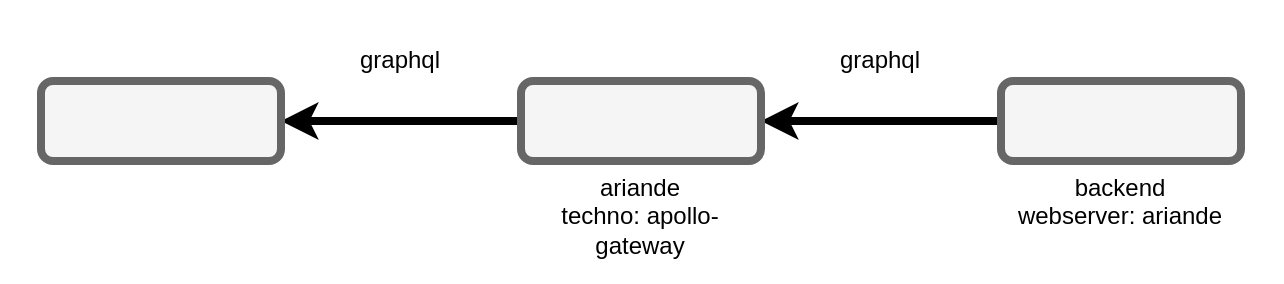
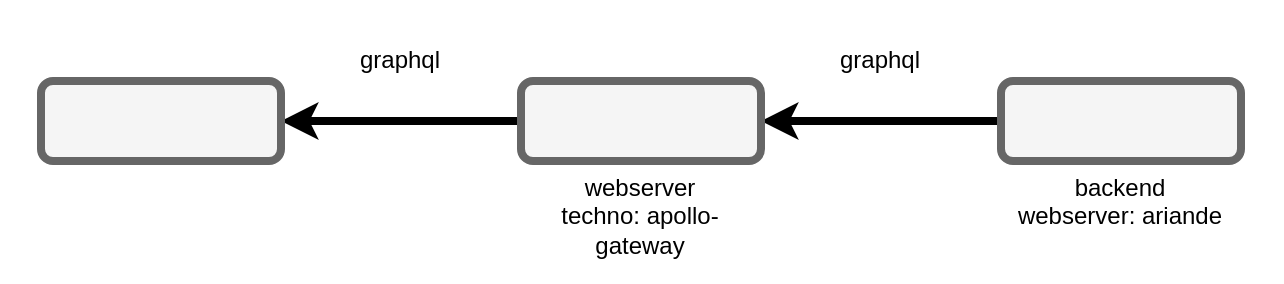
node "ariande techno: apollo-gateway": label "ariande techno: apollo-gateway" -> "webserver techno: apollo-gateway"
